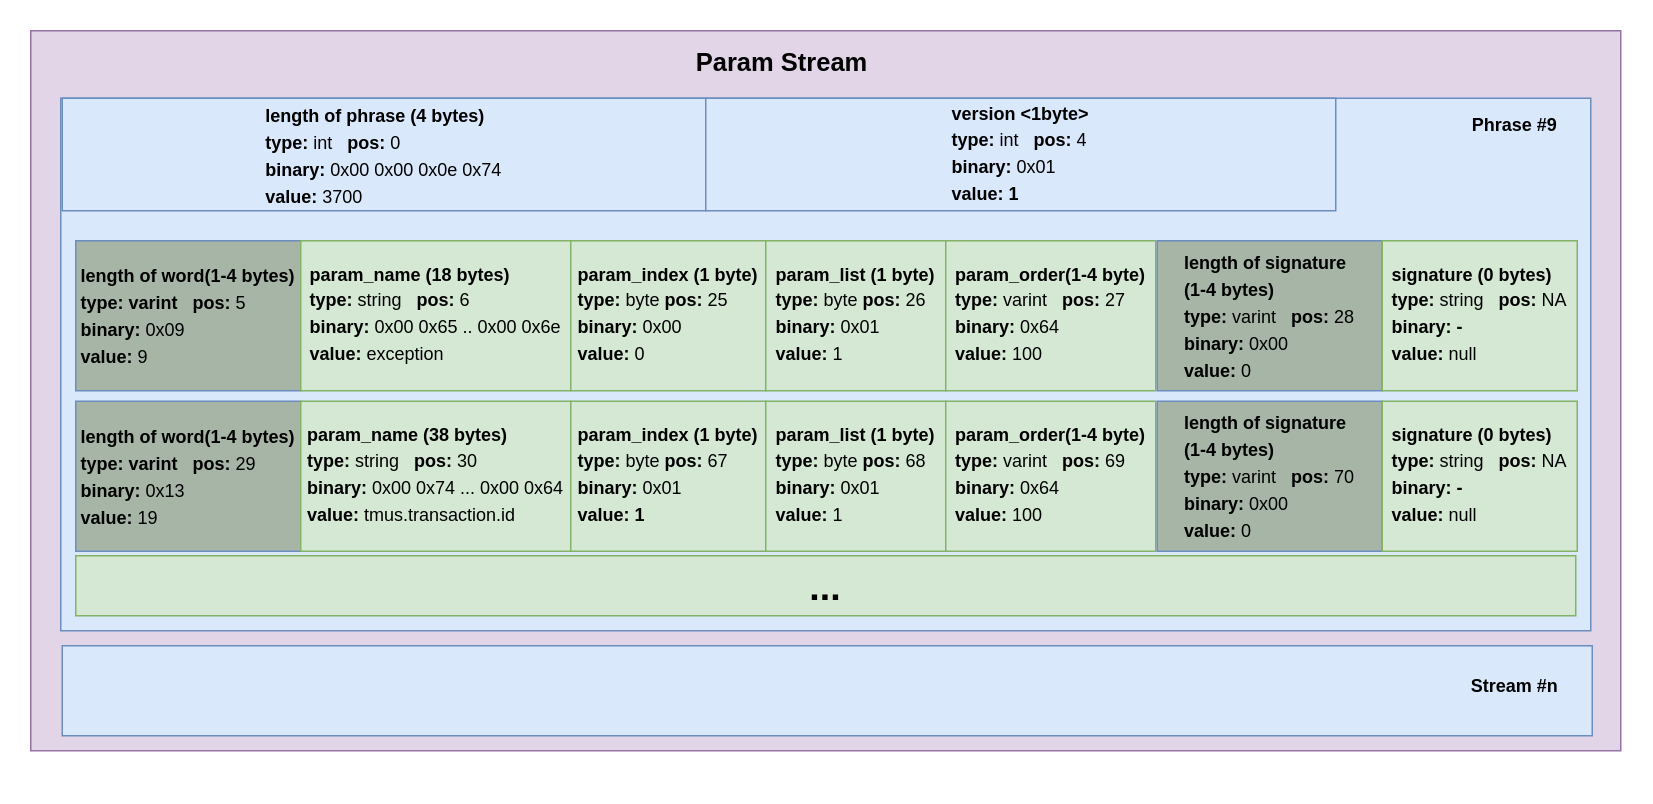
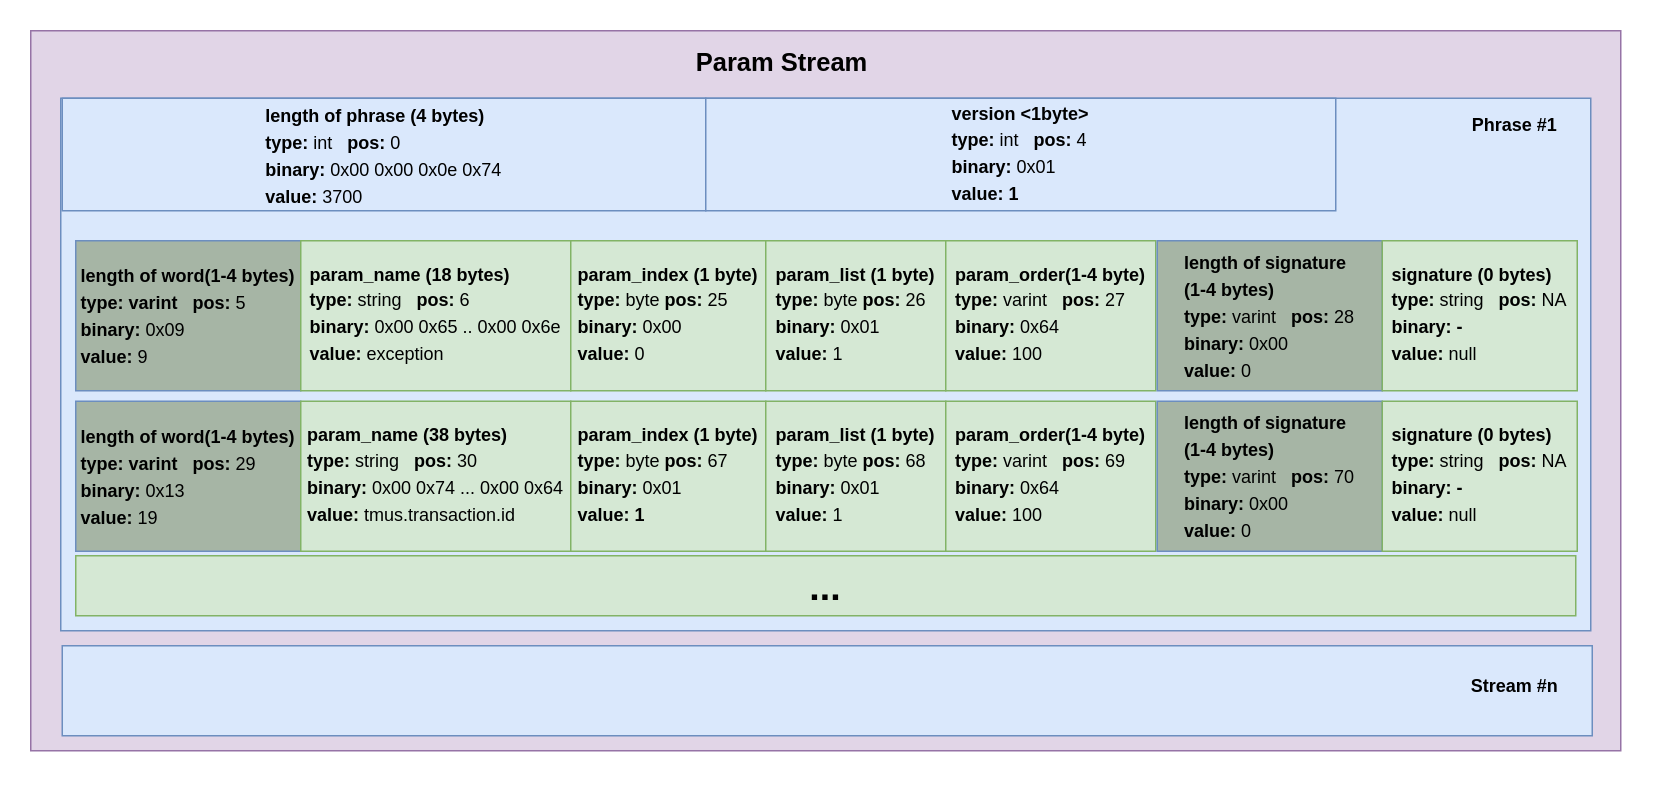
node "Phrase #9": label "Phrase #9" -> "Phrase #1"
